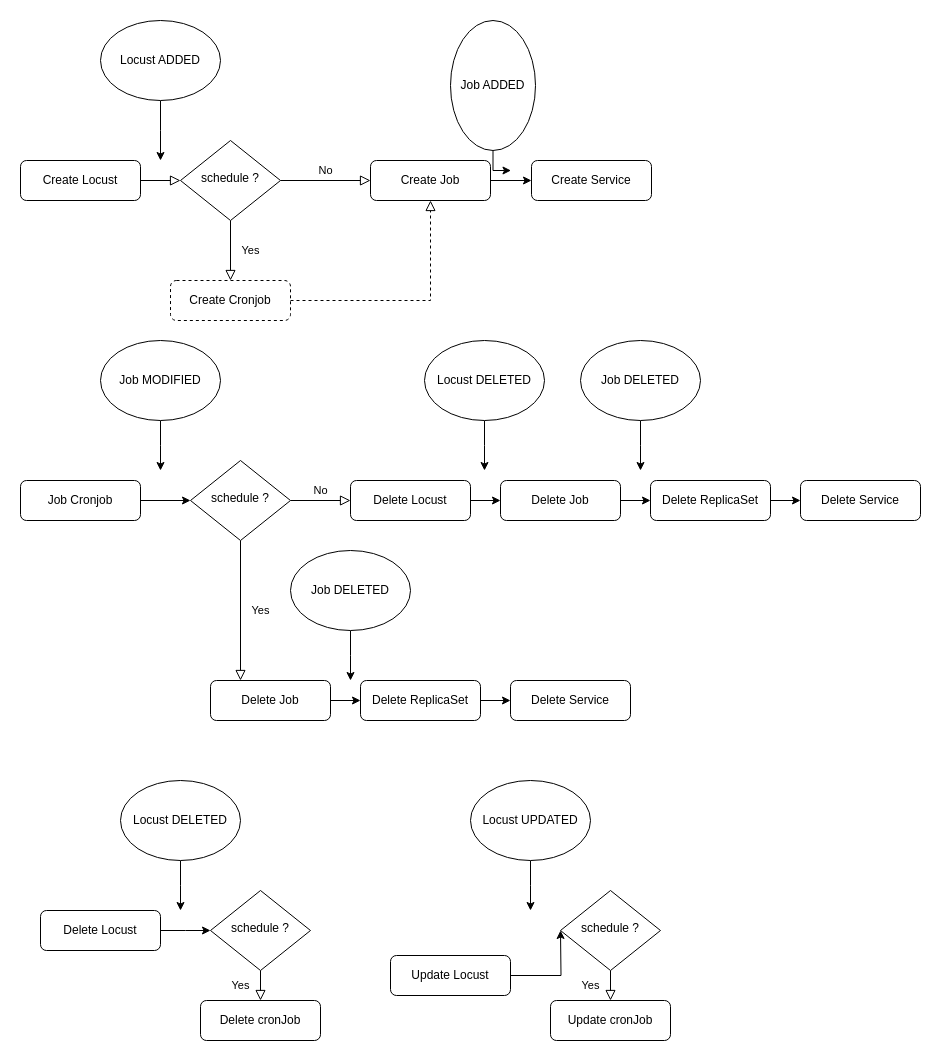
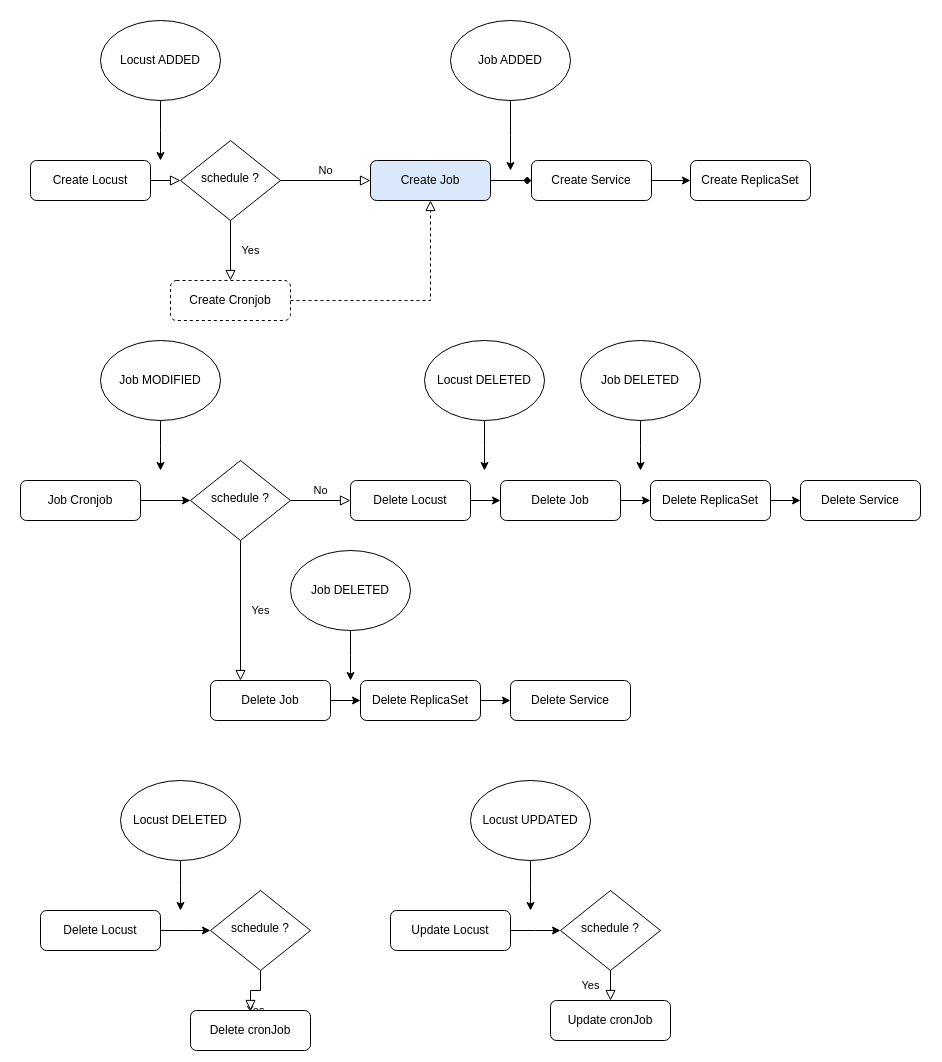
node "Job ADDED": size 85x130 -> 120x80
node "Create Locust": moved (81, 181) -> (91, 181)
node "Create Job": fillcolor #ffffff -> #dae8fc
edge "Create Job" -> "Create Service": arrowhead classic -> diamond
edge "Create Service" -> "Create ReplicaSet": added
node "Create ReplicaSet": added
node "Update Locust": moved (451, 976) -> (451, 931)
node "Delete cronJob": moved (261, 1021) -> (251, 1031)
